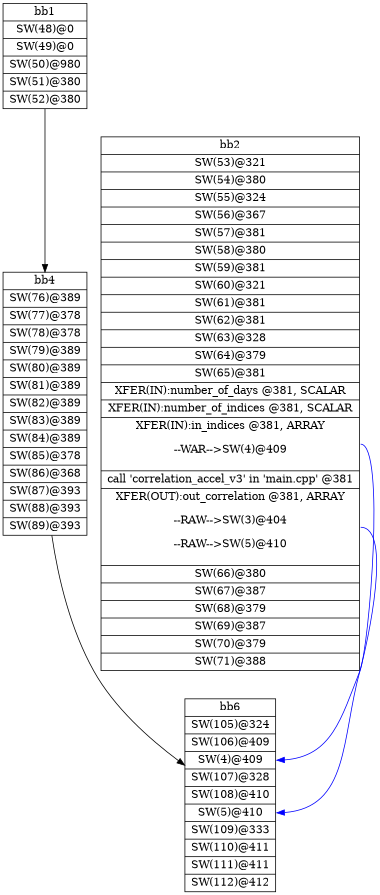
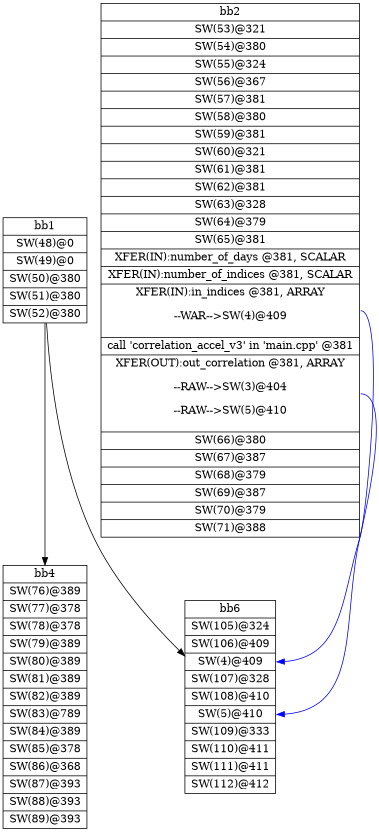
node "bb1": text "SW(50)@980" -> "SW(50)@380"
node "bb4": text "SW(83)@389" -> "SW(83)@789"
edge "bb4" -> "bb6": now "bb1" -> "bb6"
